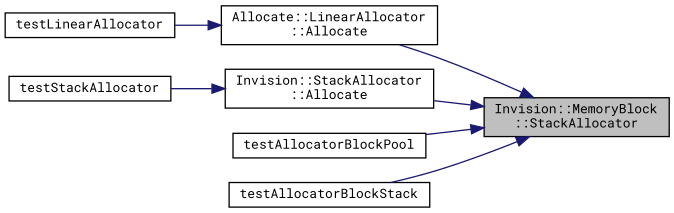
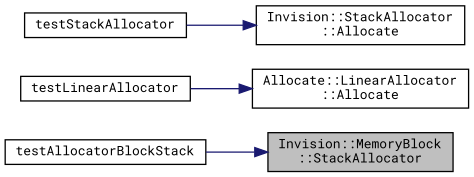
edge "Allocate::LinearAllocator ::Allocate" -> "Invision::MemoryBlock ::StackAllocator": removed
edge "Invision::StackAllocator ::Allocate" -> "Invision::MemoryBlock ::StackAllocator": removed
node "testAllocatorBlockPool": removed
